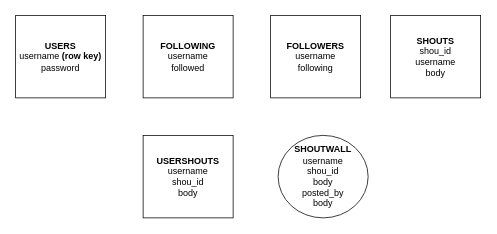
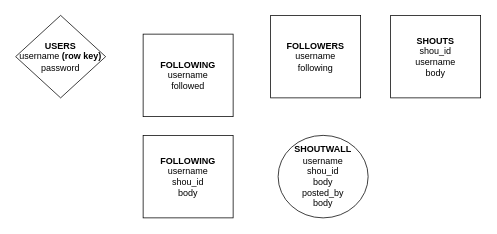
node "USERS username (row key) password": shape rectangle -> diamond
node "FOLLOWING username followed": moved (188, 57) -> (188, 75)
node "USERSHOUTS username shou_id body": label "USERSHOUTS username shou_id body" -> "FOLLOWING username shou_id body"
